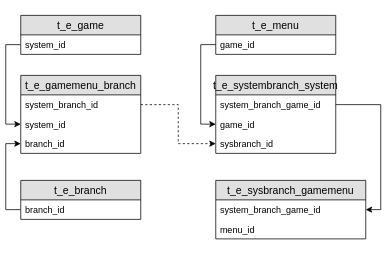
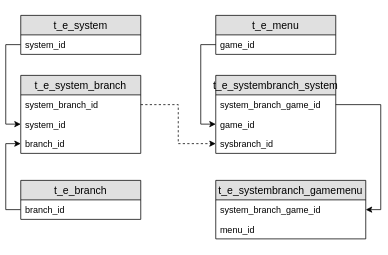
node "t_e_game": label "t_e_game" -> "t_e_system"
node "t_e_gamemenu_branch": label "t_e_gamemenu_branch" -> "t_e_system_branch"
node "t_e_sysbranch_gamemenu": label "t_e_sysbranch_gamemenu" -> "t_e_systembranch_gamemenu"
